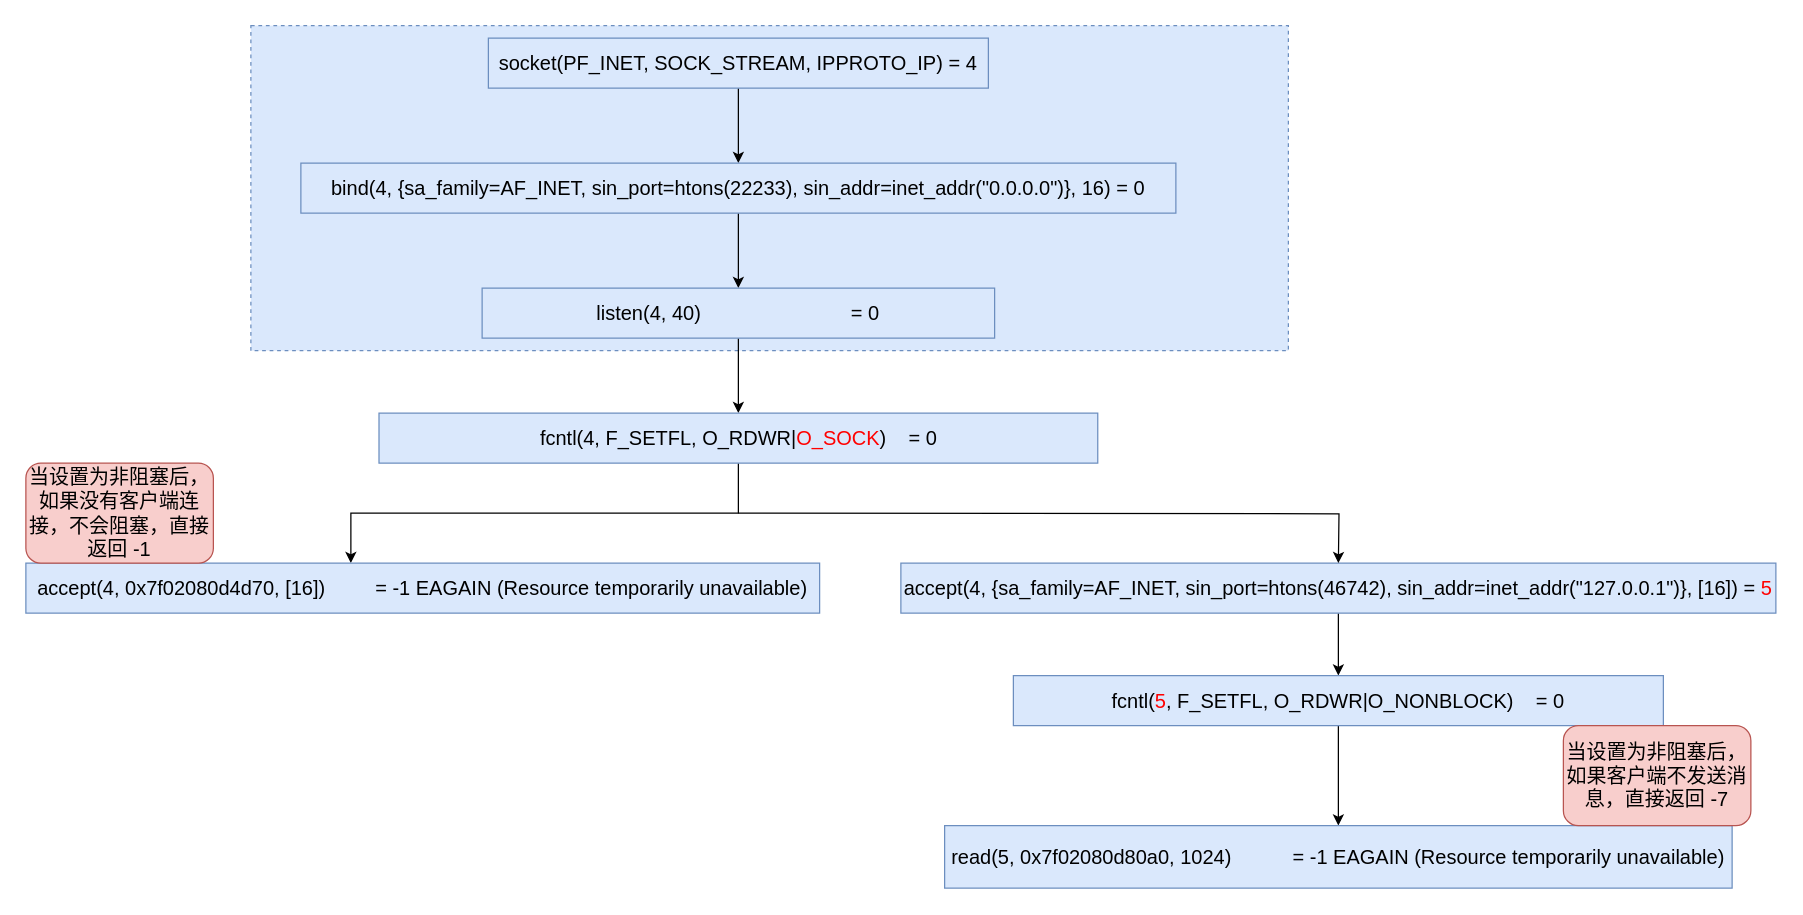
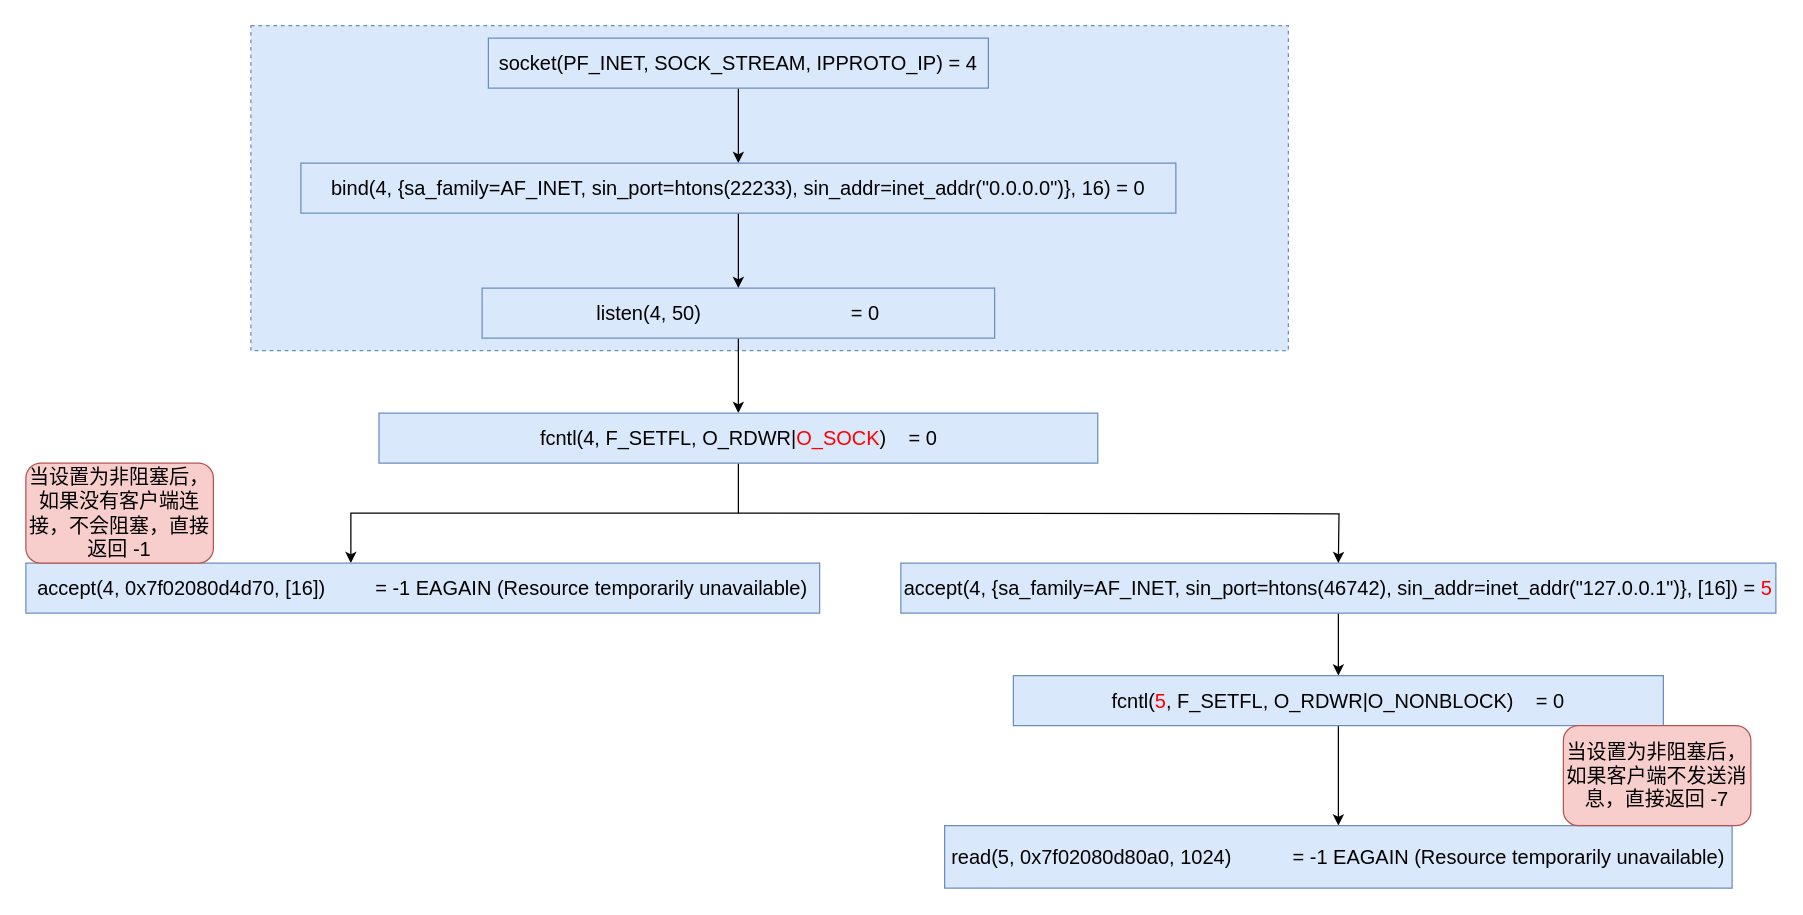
node "listen(4, 40) = 0": label "listen(4, 40) = 0" -> "listen(4, 50) = 0"
